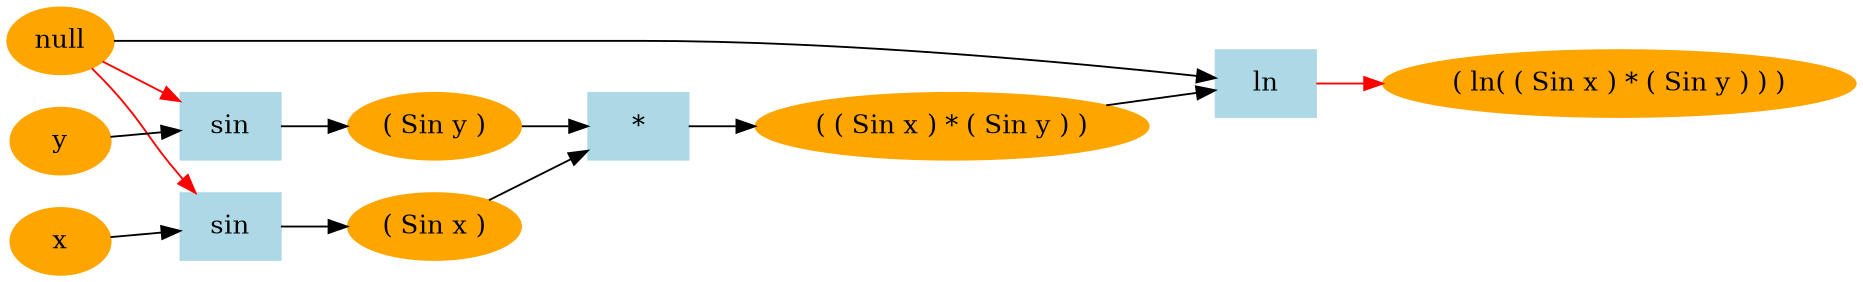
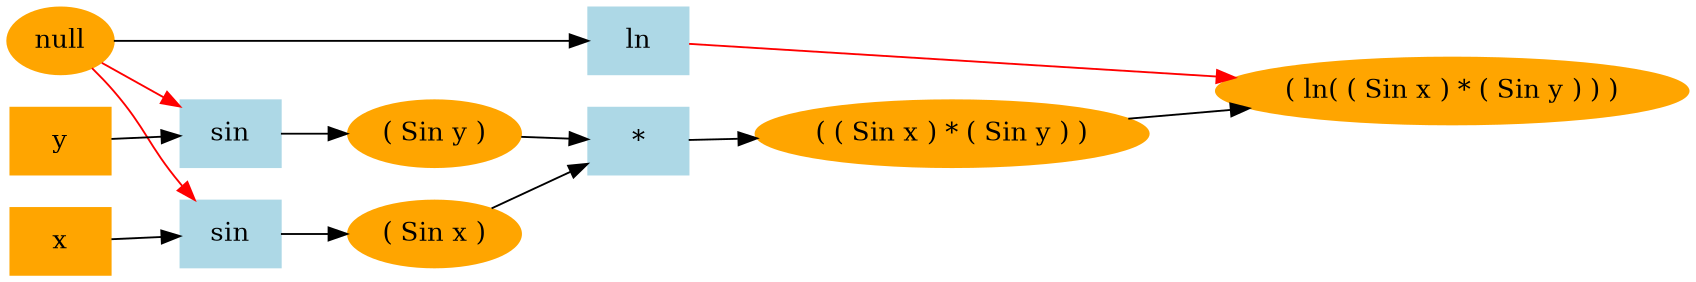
edge "( ( Sin x ) * ( Sin y ) )" -> "ln": now "( ( Sin x ) * ( Sin y ) )" -> "( ln( ( Sin x ) * ( Sin y ) ) )"
node "y": shape ellipse -> box
node "x": shape ellipse -> box
